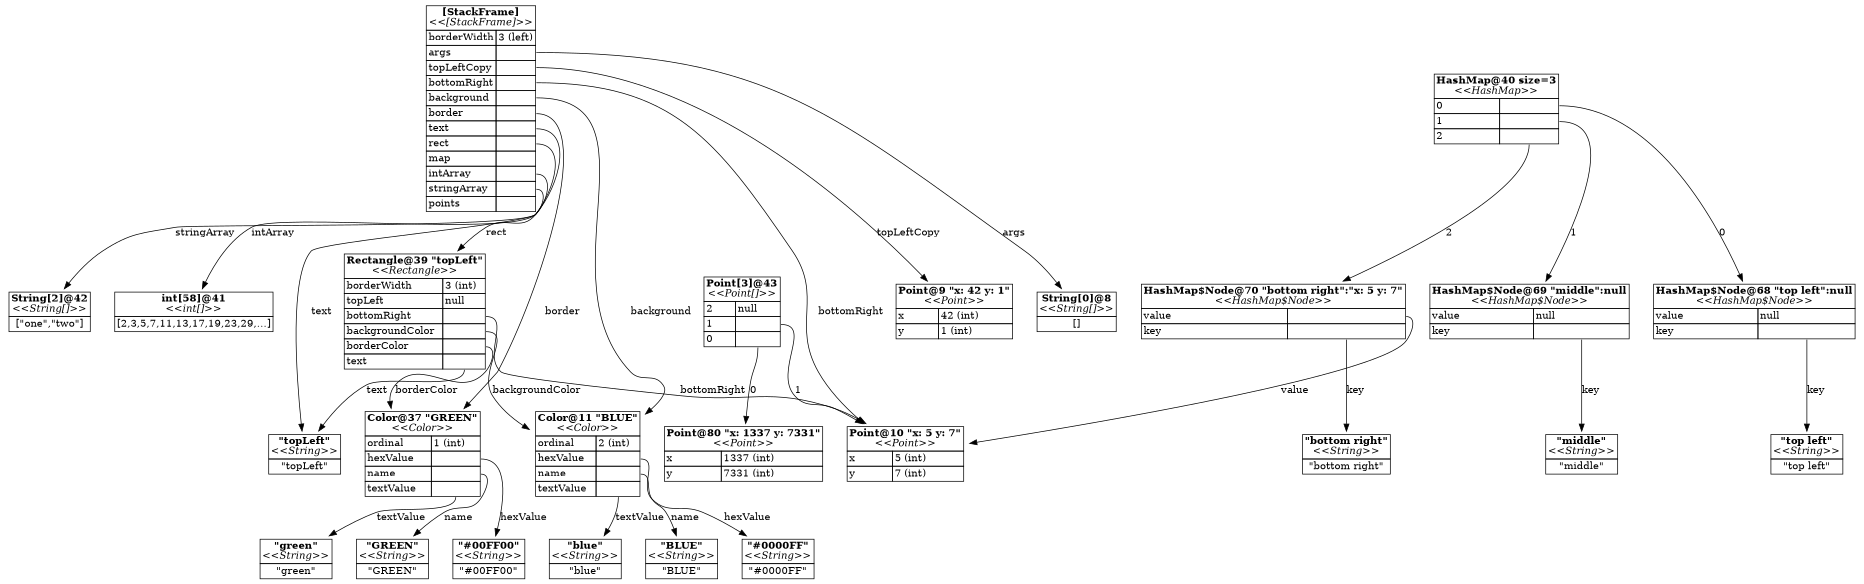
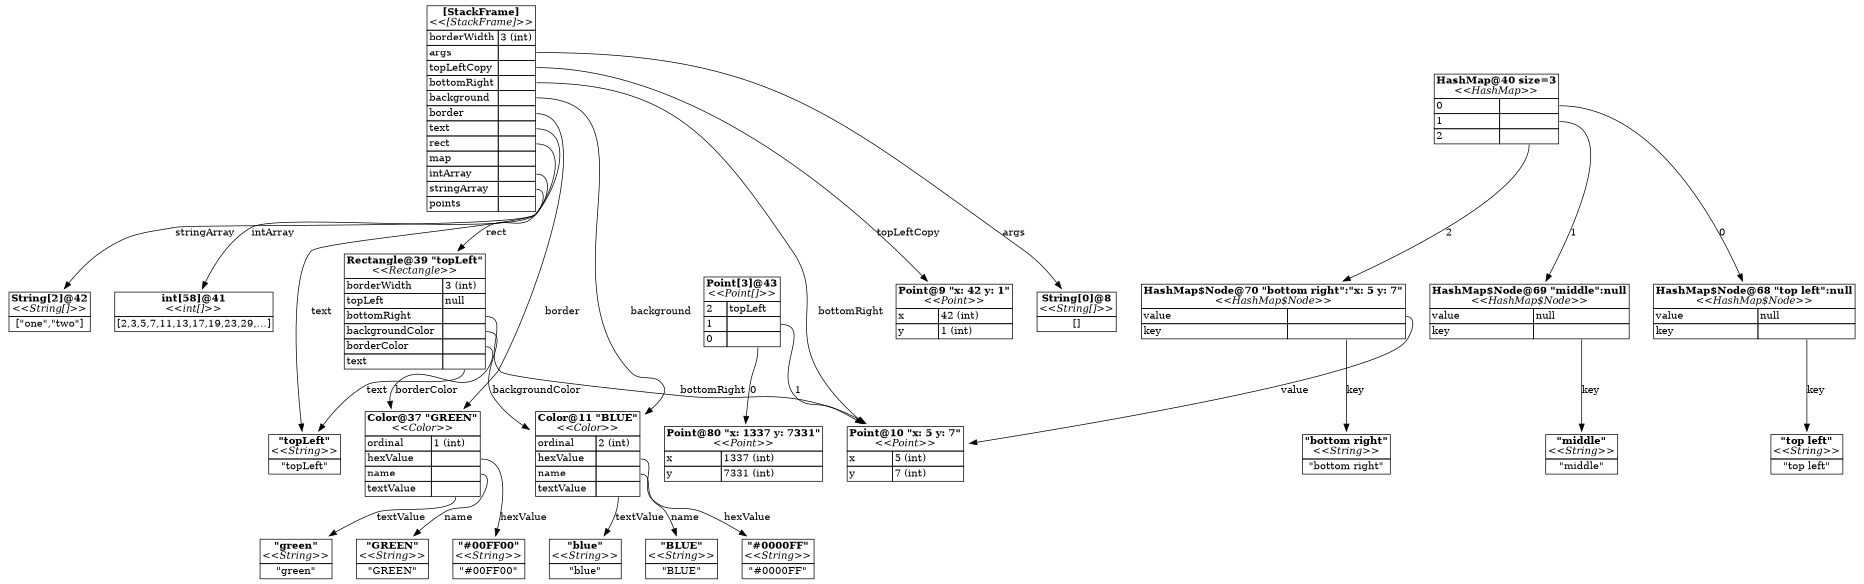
node "[StackFrame]": text "3 (left)" -> "3 (int)"
node "Point[3]@43": text "null" -> "topLeft"
